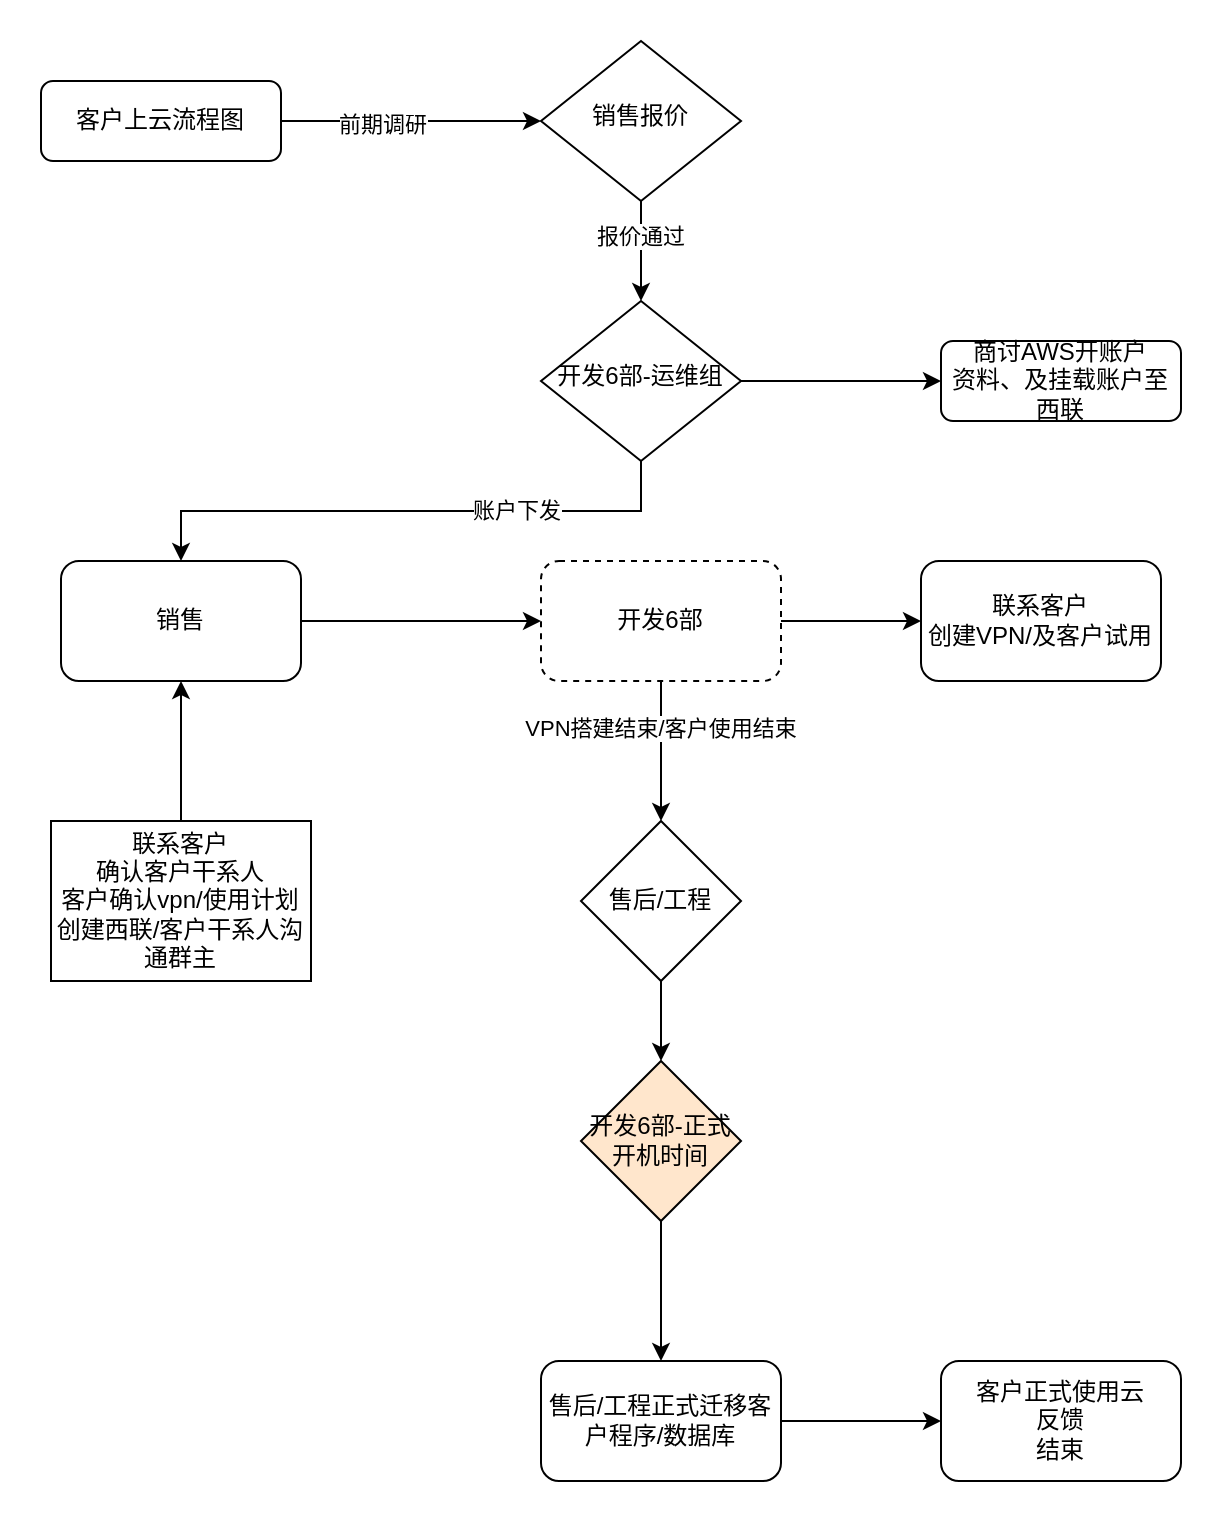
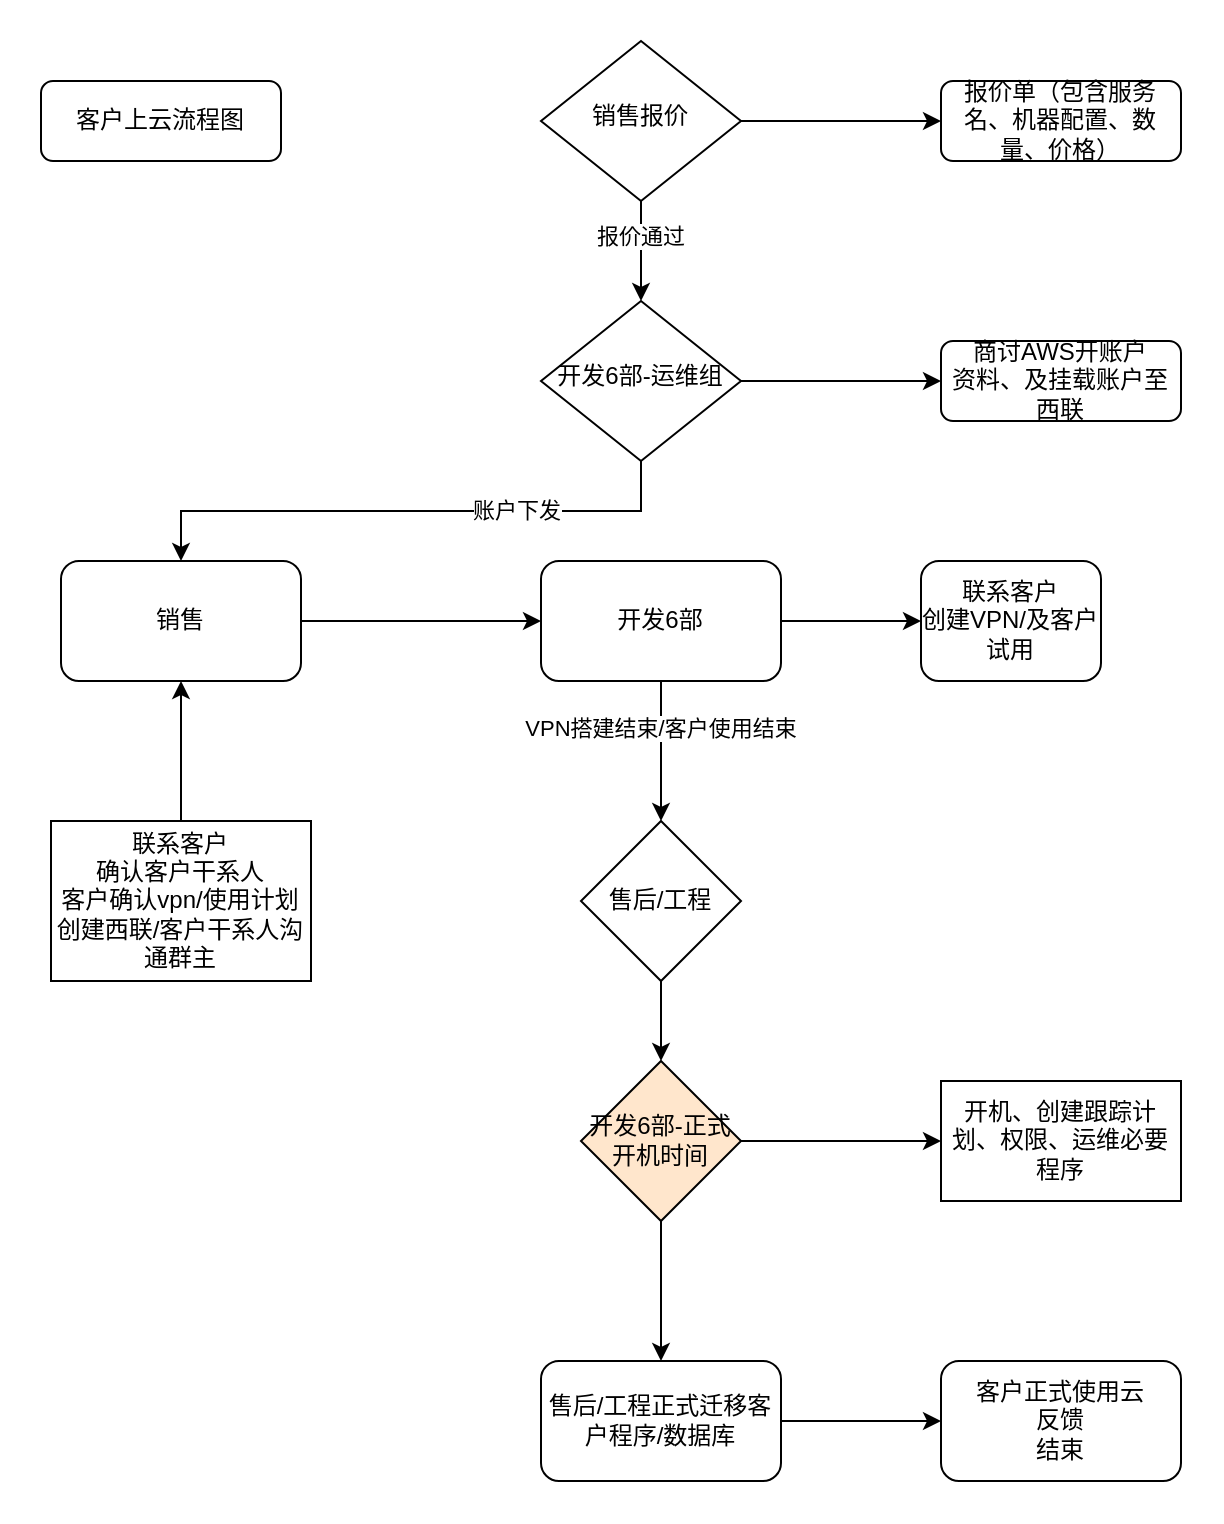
edge "客户上云流程图" -> "销售报价": removed, label "前期调研"
edge "销售报价" -> "报价单（包含服务名、机器配置、数量、价格）": added
node "报价单（包含服务名、机器配置、数量、价格）": added
node "开发6部": style dashed -> solid
node "联系客户 创建VPN/及客户试用": size 240x120 -> 180x120
edge "开发6部-正式开机时间" -> "开机、创建跟踪计划、权限、运维必要程序": added
node "开机、创建跟踪计划、权限、运维必要程序": added
